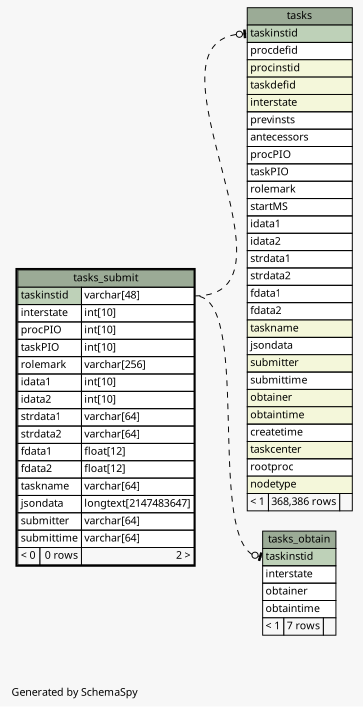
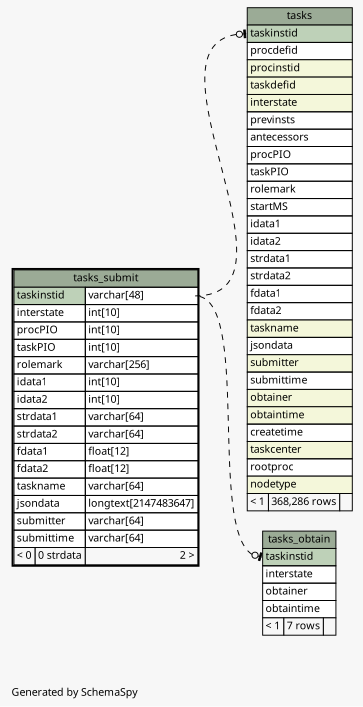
node "tasks": text "368,386 rows" -> "368,286 rows"
node "tasks_submit": text "0 rows" -> "0 strdata"
